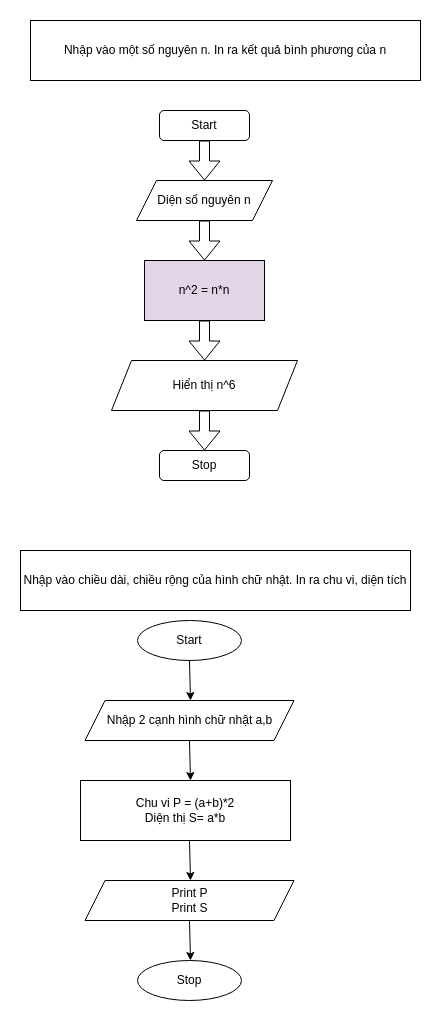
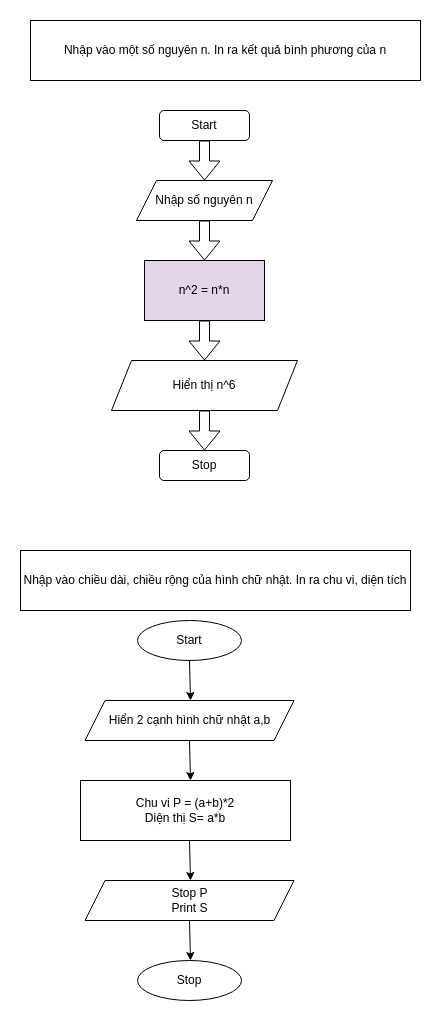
node "Diện số nguyên n": label "Diện số nguyên n" -> "Nhập số nguyên n"
node "Nhập 2 cạnh hình chữ nhật a,b": label "Nhập 2 cạnh hình chữ nhật a,b" -> "Hiển 2 cạnh hình chữ nhật a,b"
node "Print P Print S": label "Print P Print S" -> "Stop P Print S"
